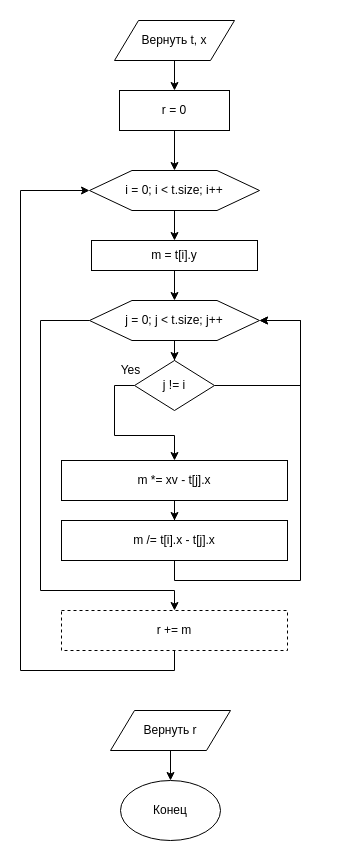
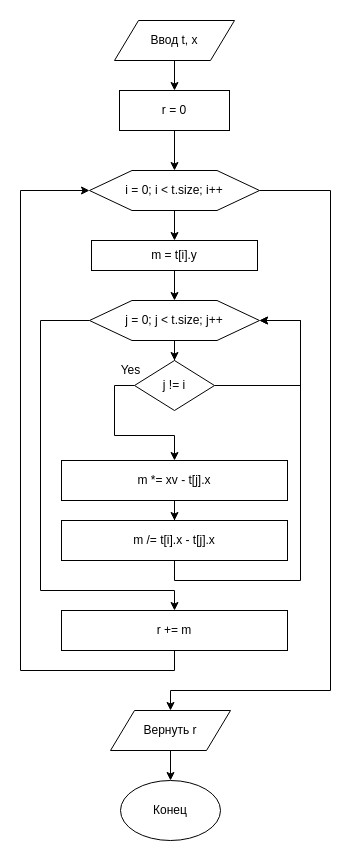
node "Вернуть t, x": label "Вернуть t, x" -> "Ввод t, x"
edge "i = 0; i < t.size; i++" -> "Вернуть r": added
node "r += m": style dashed -> solid
